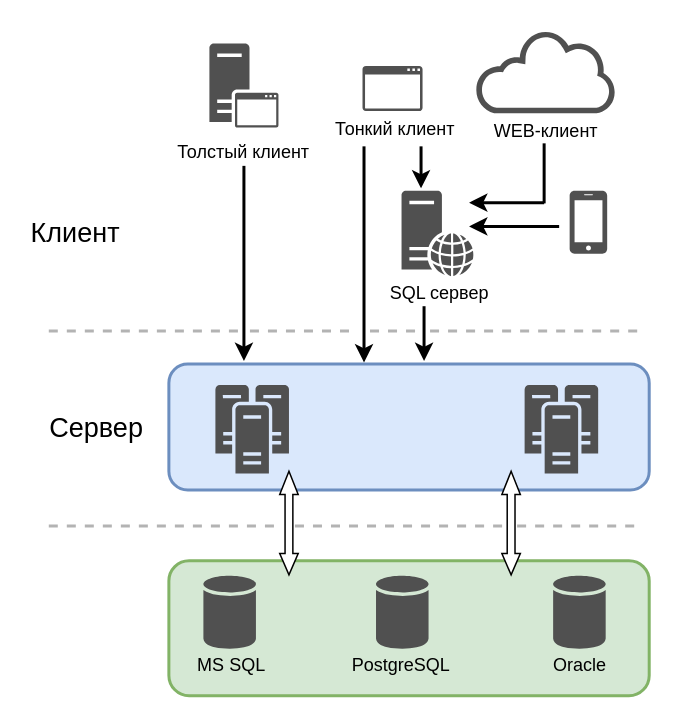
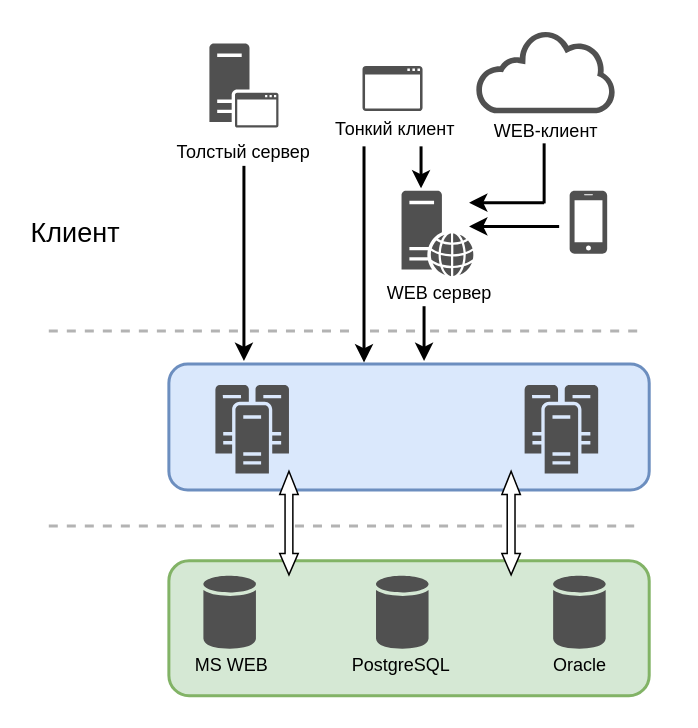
node "Толстый клиент": label "Толстый клиент" -> "Толстый сервер"
node "SQL сервер": label "SQL сервер" -> "WEB сервер"
node "Сервер": removed
node "MS SQL": label "MS SQL" -> "MS WEB"
